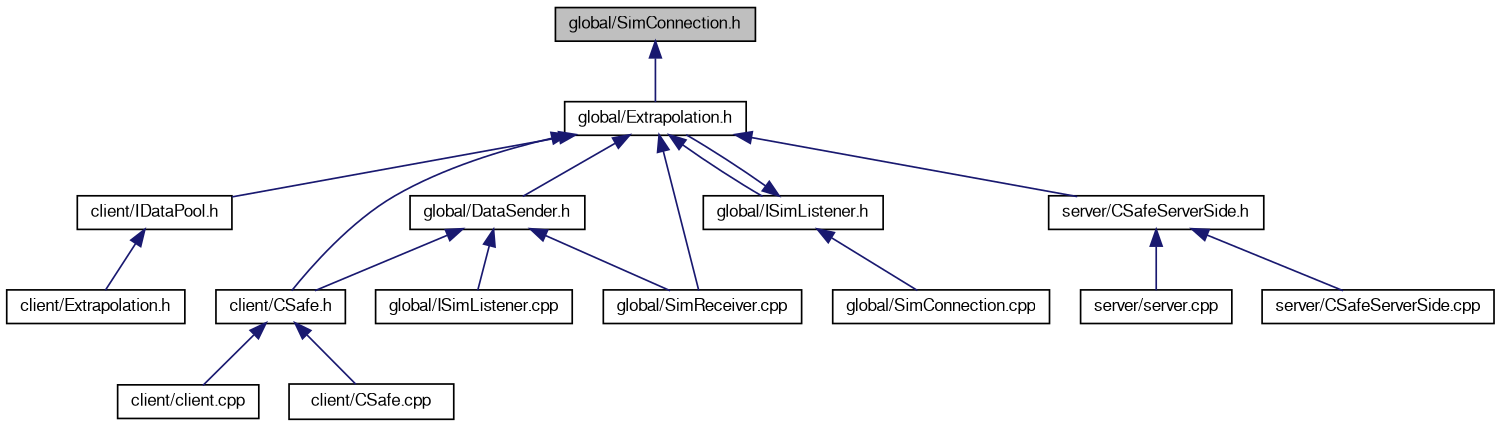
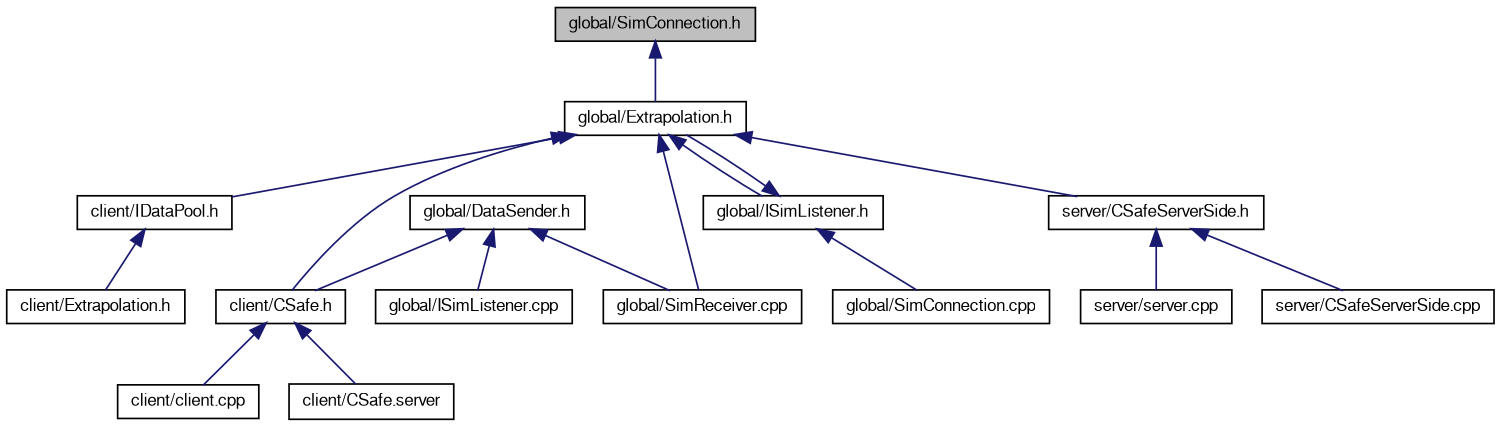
edge "global/DataSender.h" -> "global/Extrapolation.h": removed
node "client/CSafe.cpp": label "client/CSafe.cpp" -> "client/CSafe.server"
